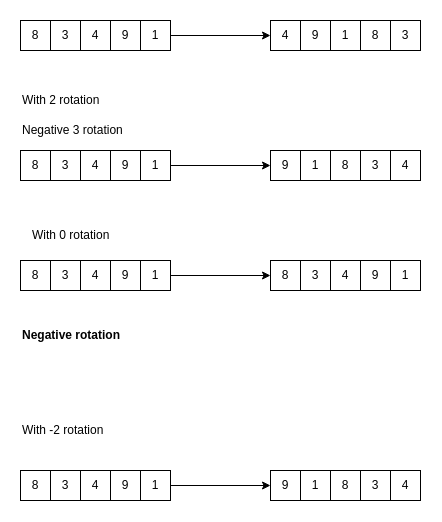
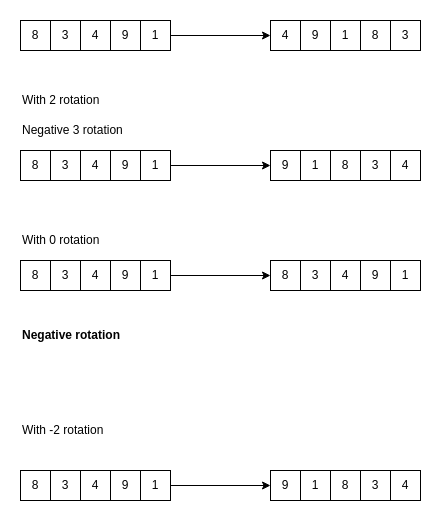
node "With 0 rotation": moved (121, 236) -> (111, 241)
